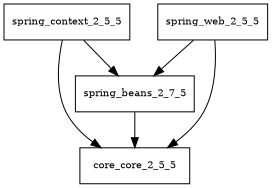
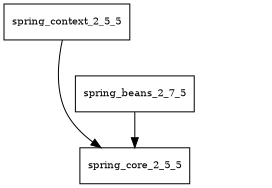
node "spring_web_2_5_5": removed
edge "spring_context_2_5_5" -> "spring_beans_2_7_5": removed
node "core_core_2_5_5": label "core_core_2_5_5" -> "spring_core_2_5_5"
